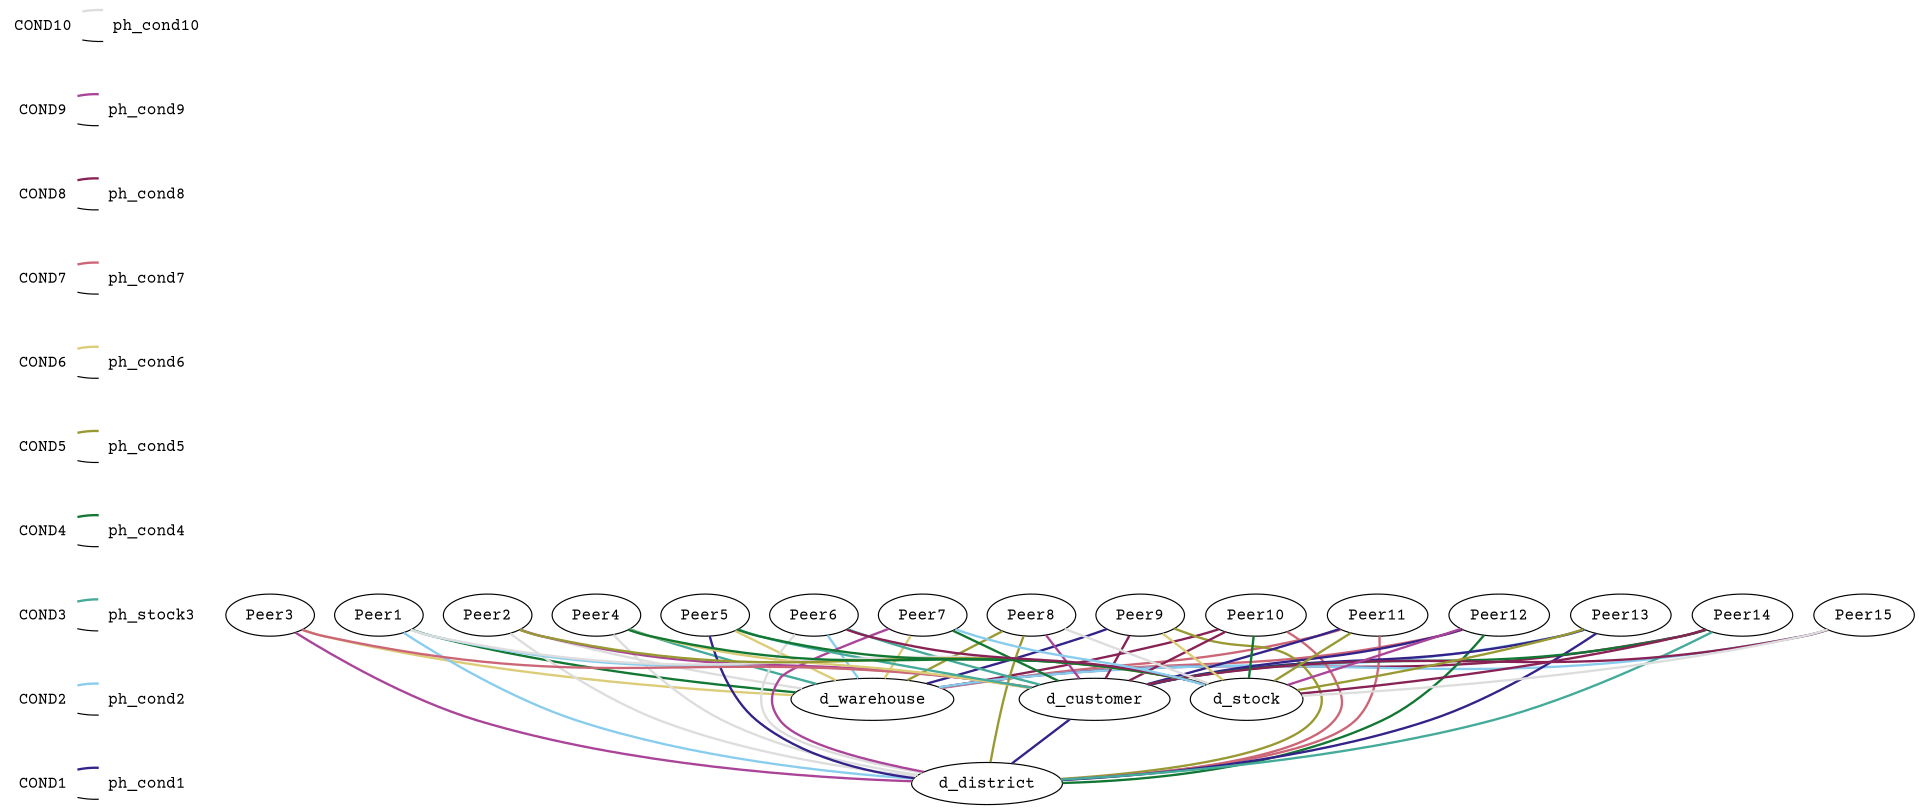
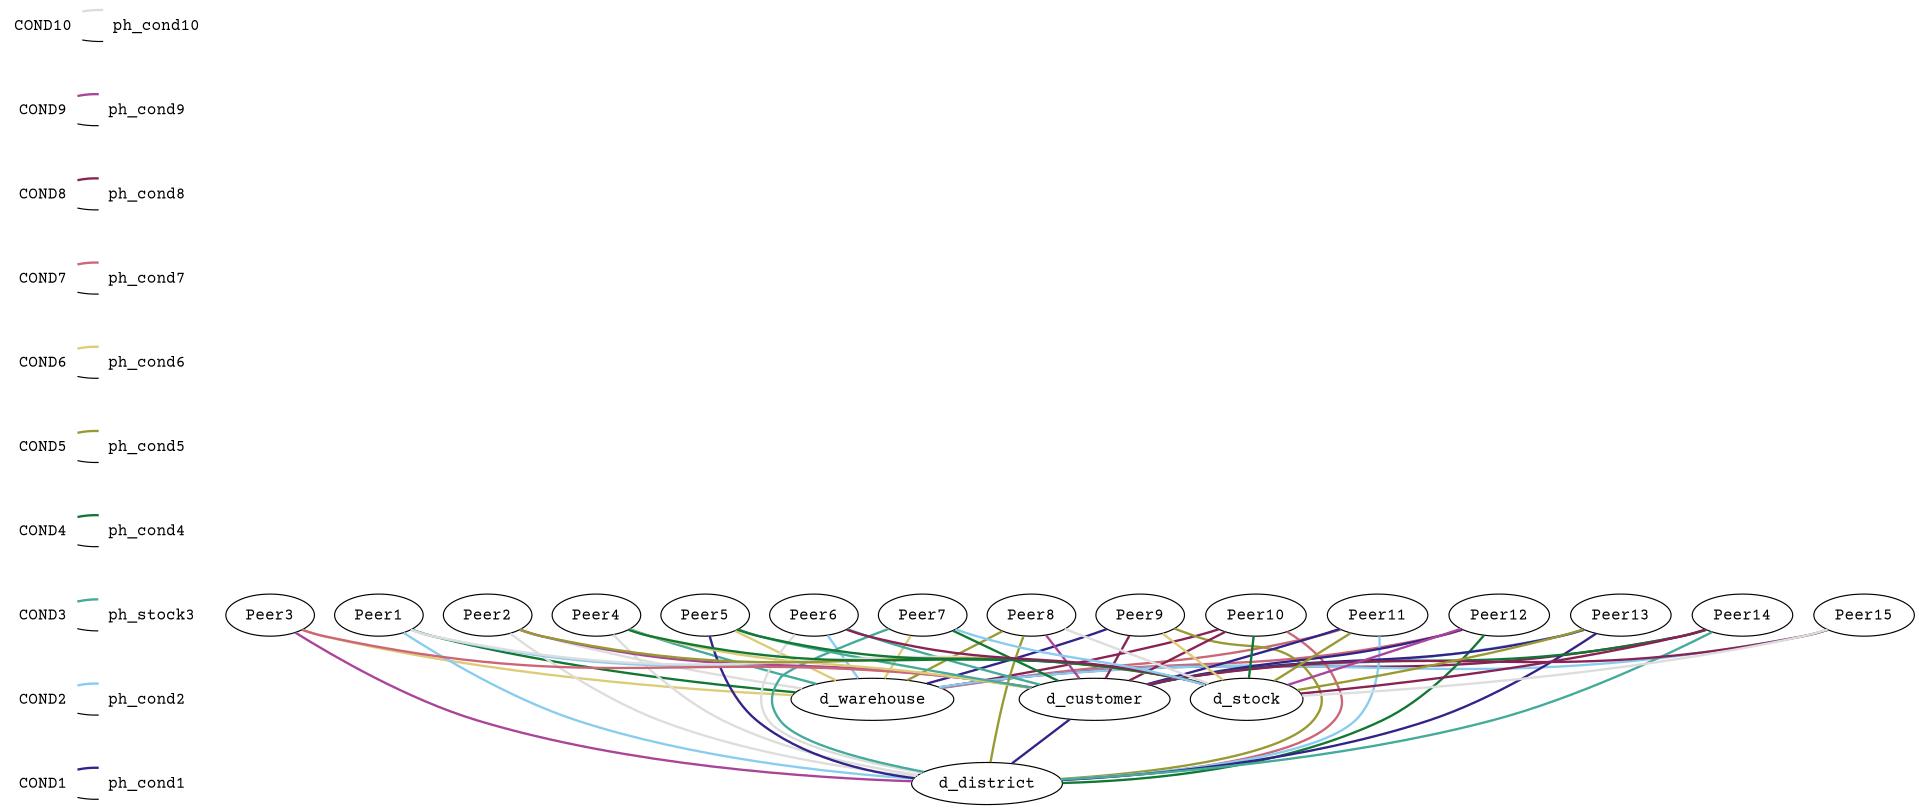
edge "Peer7" -- "d_district": color #aa4499 -> #44aa99
edge "Peer11" -- "d_district": color #cc6677 -> #88ccee
